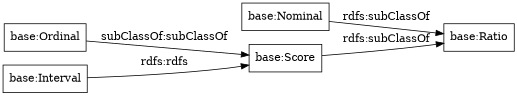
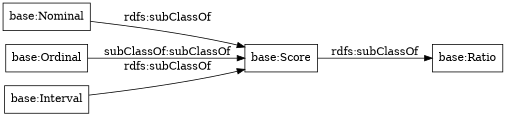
edge "base:Nominal" -> "base:Ratio": now "base:Nominal" -> "base:Score"
edge "base:Interval" -> "base:Score": label "rdfs:rdfs" -> "rdfs:subClassOf"
